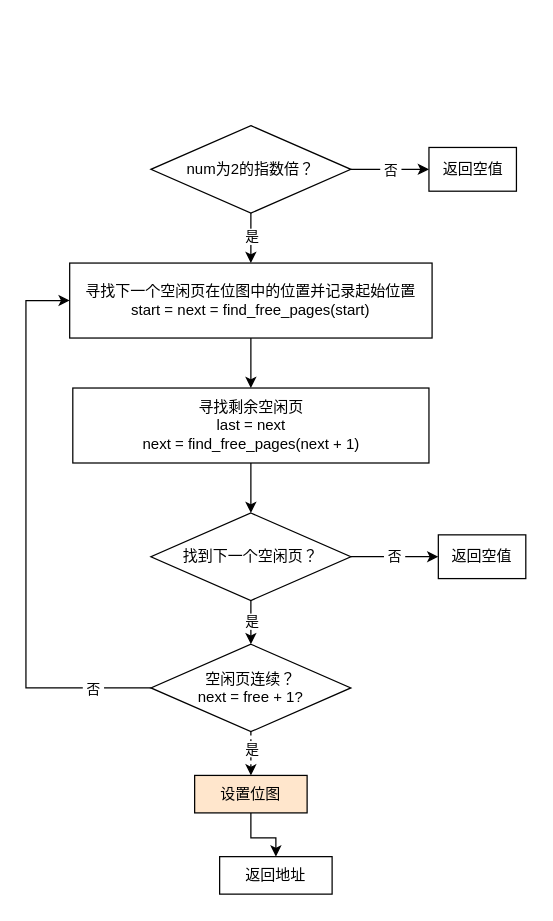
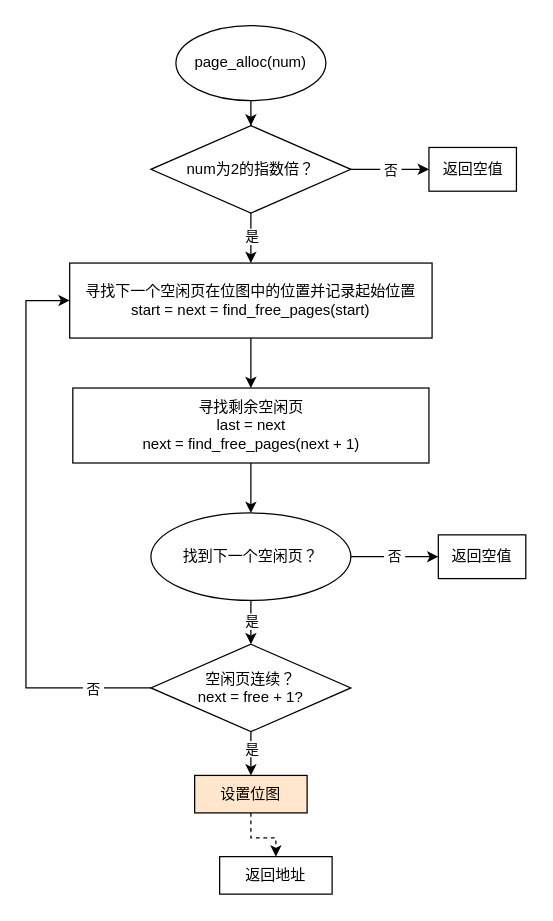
node "page_alloc(num)": added
edge "page_alloc(num)" -> "num为2的指数倍？": added
node "找到下一个空闲页？": shape diamond -> ellipse
edge "空闲页连续？ next = free + 1?" -> "设置位图": style dashed -> solid
edge "设置位图" -> "返回地址": style solid -> dashed
